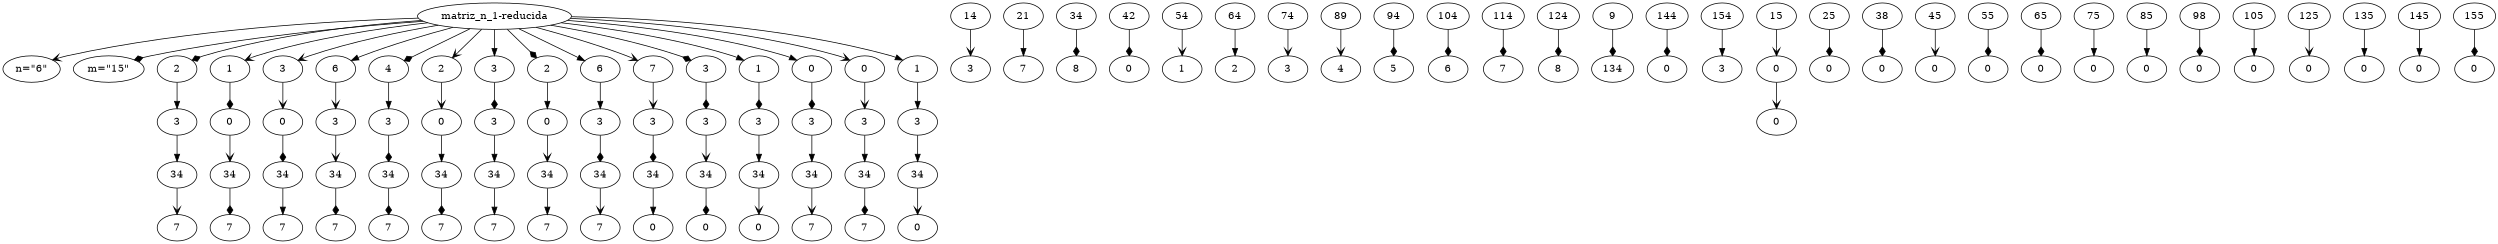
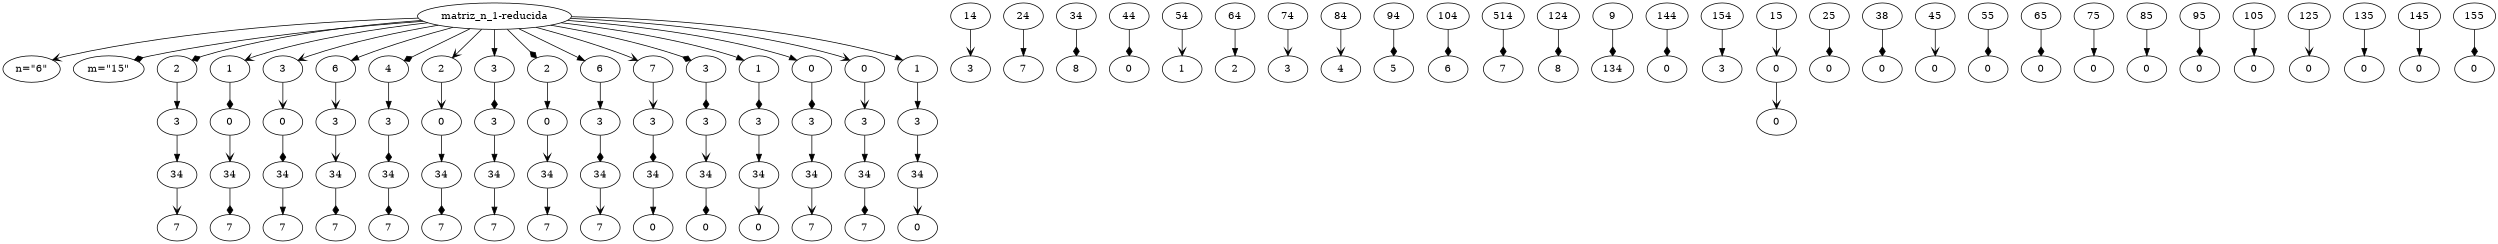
node "21": label "21" -> "24"
node "42": label "42" -> "44"
node "89": label "89" -> "84"
node "114": label "114" -> "514"
node "98": label "98" -> "95"
